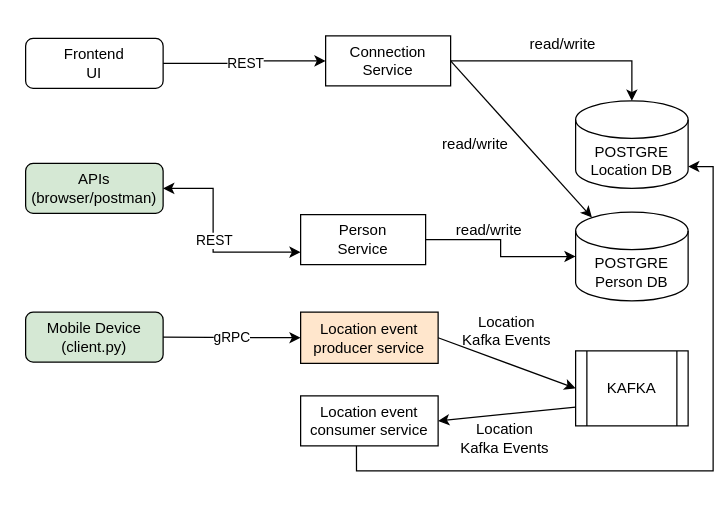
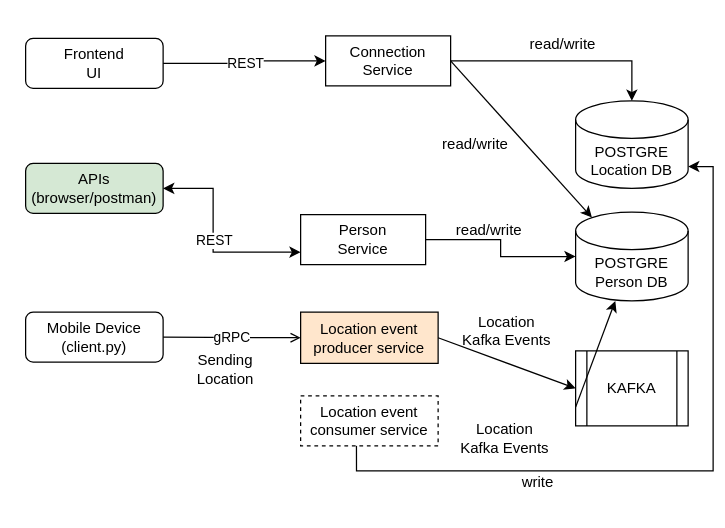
node "Mobile Device (client.py)": fillcolor #d5e8d4 -> #ffffff
edge "Mobile Device (client.py)" -> "Location event producer service": arrowhead classic -> open
node "Sending Location": added
edge "KAFKA" -> "Location event consumer service": now "KAFKA" -> "POSTGRE Person DB"
node "Location event consumer service": style solid -> dashed
node "write": added
